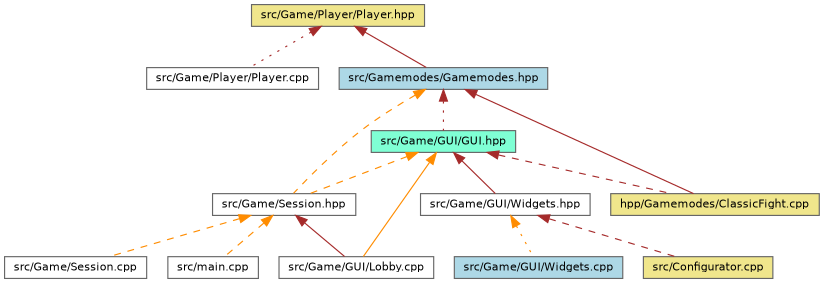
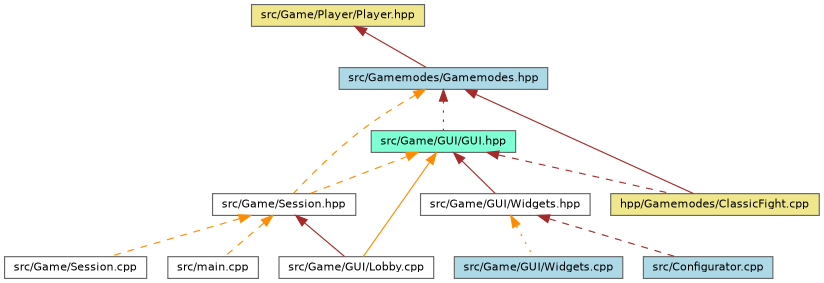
node "src/Game/Player/Player.cpp": removed
node "src/Configurator.cpp": fillcolor khaki -> lightblue
